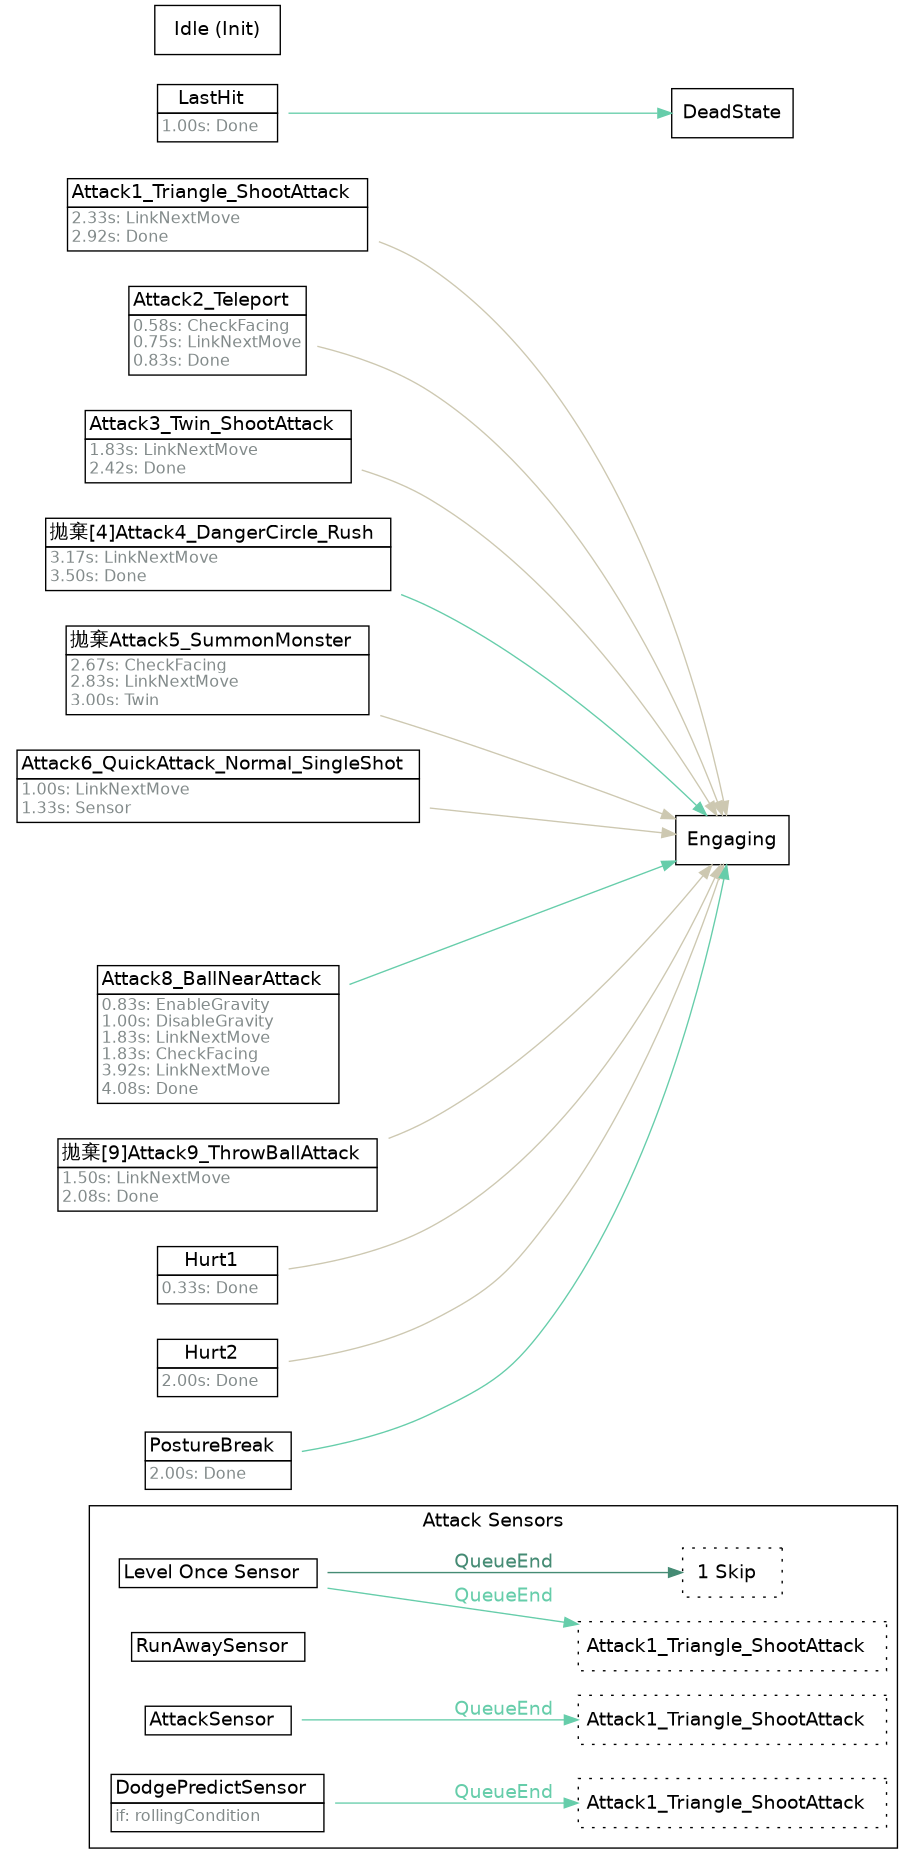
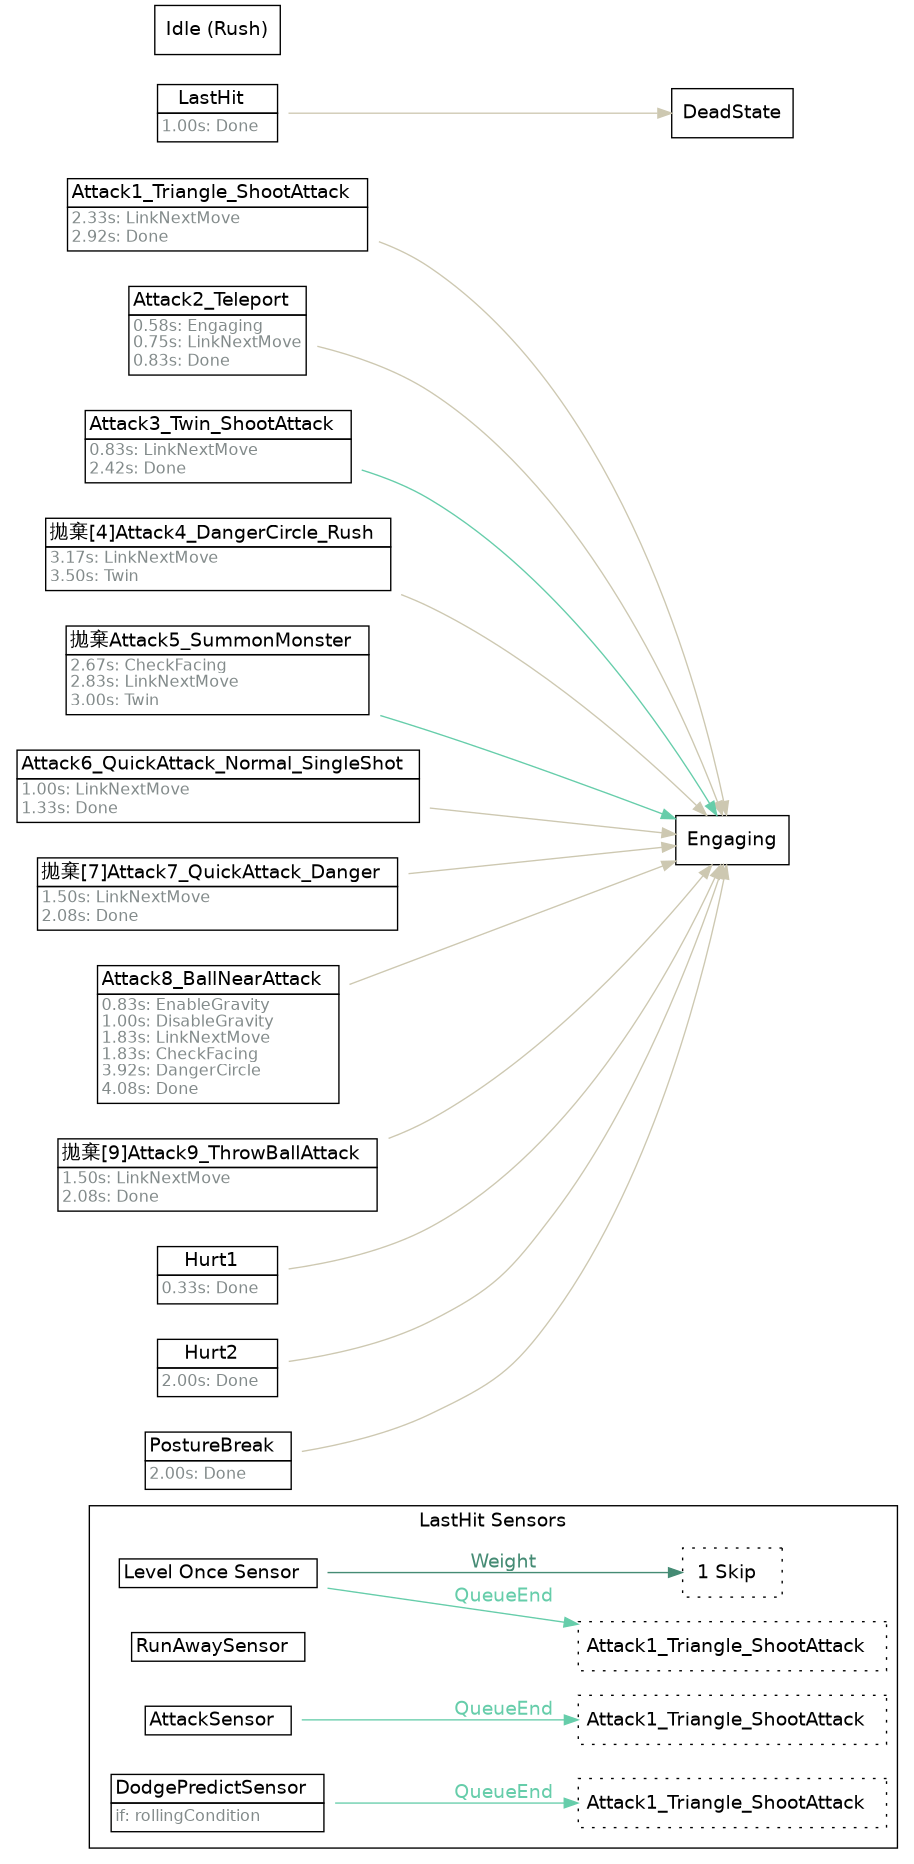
node "Idle (Init)": label "Idle (Init)" -> "Idle (Rush)"
edge "LastHit" -> "DeadState": color aquamarine3 -> cornsilk3
node "Attack2_Teleport": text "0.58s: CheckFacing" -> "0.58s: Engaging"
node "Attack3_Twin_ShootAttack": text "1.83s: LinkNextMove" -> "0.83s: LinkNextMove"
node "拋棄[4]Attack4_DangerCircle_Rush": text "3.50s: Done" -> "3.50s: Twin"
edge "Attack3_Twin_ShootAttack" -> "Engaging": color cornsilk3 -> aquamarine3
edge "拋棄[4]Attack4_DangerCircle_Rush" -> "Engaging": color aquamarine3 -> cornsilk3
edge "拋棄Attack5_SummonMonster" -> "Engaging": color cornsilk3 -> aquamarine3
node "Attack6_QuickAttack_Normal_SingleShot": text "1.33s: Sensor" -> "1.33s: Done"
node "拋棄[7]Attack7_QuickAttack_Danger": added
edge "Attack8_BallNearAttack" -> "Engaging": color aquamarine3 -> cornsilk3
node "Attack8_BallNearAttack": text "3.92s: LinkNextMove" -> "3.92s: DangerCircle"
edge "PostureBreak" -> "Engaging": color aquamarine3 -> cornsilk3
cluster "Attack Sensors": label "Attack Sensors" -> "LastHit Sensors"
edge "Level Once Sensor" -> "1 Skip": label "QueueEnd" -> "Weight"
